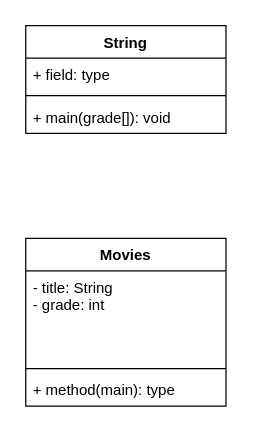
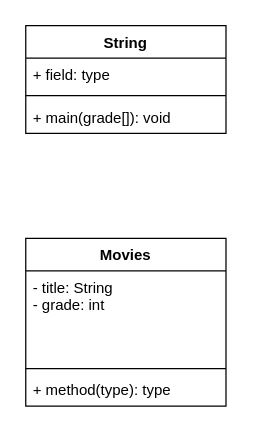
node "+ method(main): type": label "+ method(main): type" -> "+ method(type): type"
